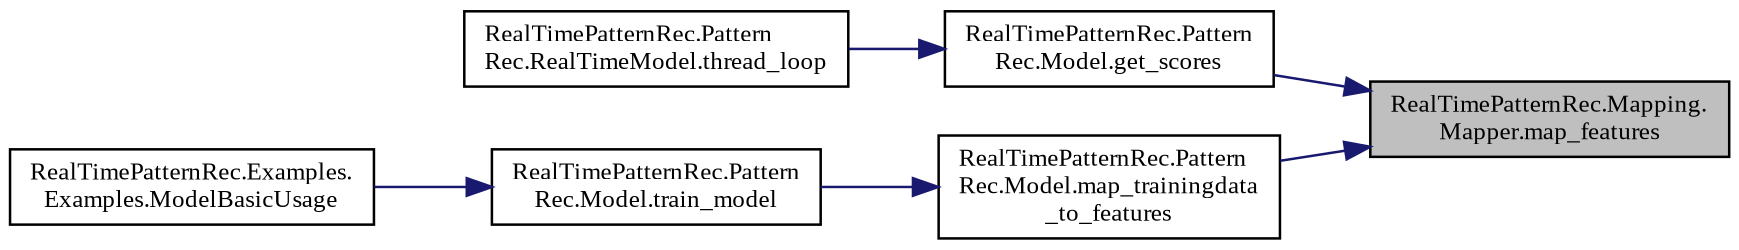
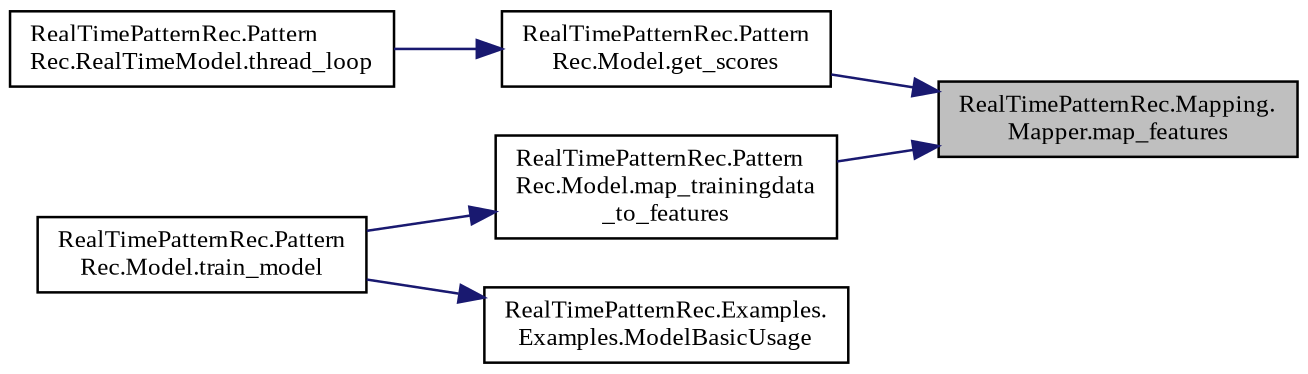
edge "RealTimePatternRec.Examples. Examples.ModelBasicUsage" -> "RealTimePatternRec.Pattern Rec.Model.train_model": reversed
